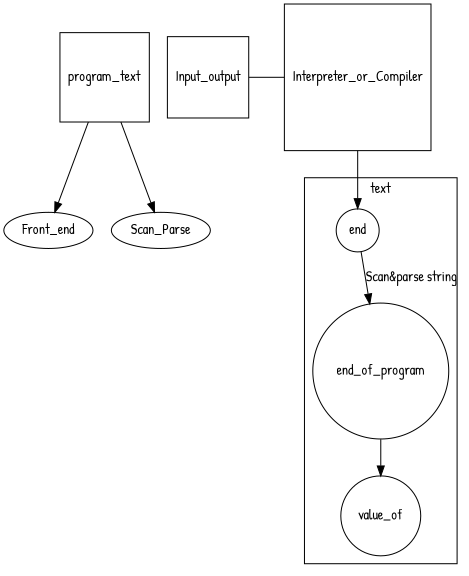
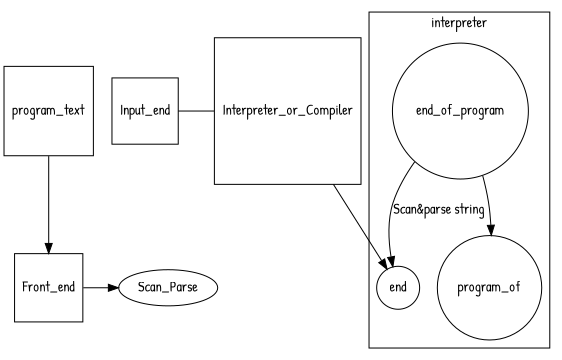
node "Input_output": label "Input_output" -> "Input_end"
edge "program_text" -> "Scan_Parse": now "Front_end" -> "Scan_Parse"
cluster "text": label "text" -> "interpreter"
node "Front_end": shape ellipse -> square
edge "end" -> "end_of_program": reversed
node "value_of": label "value_of" -> "program_of"
